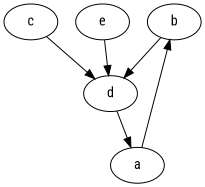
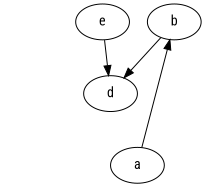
node "c": removed
edge "d" -> "a": removed
